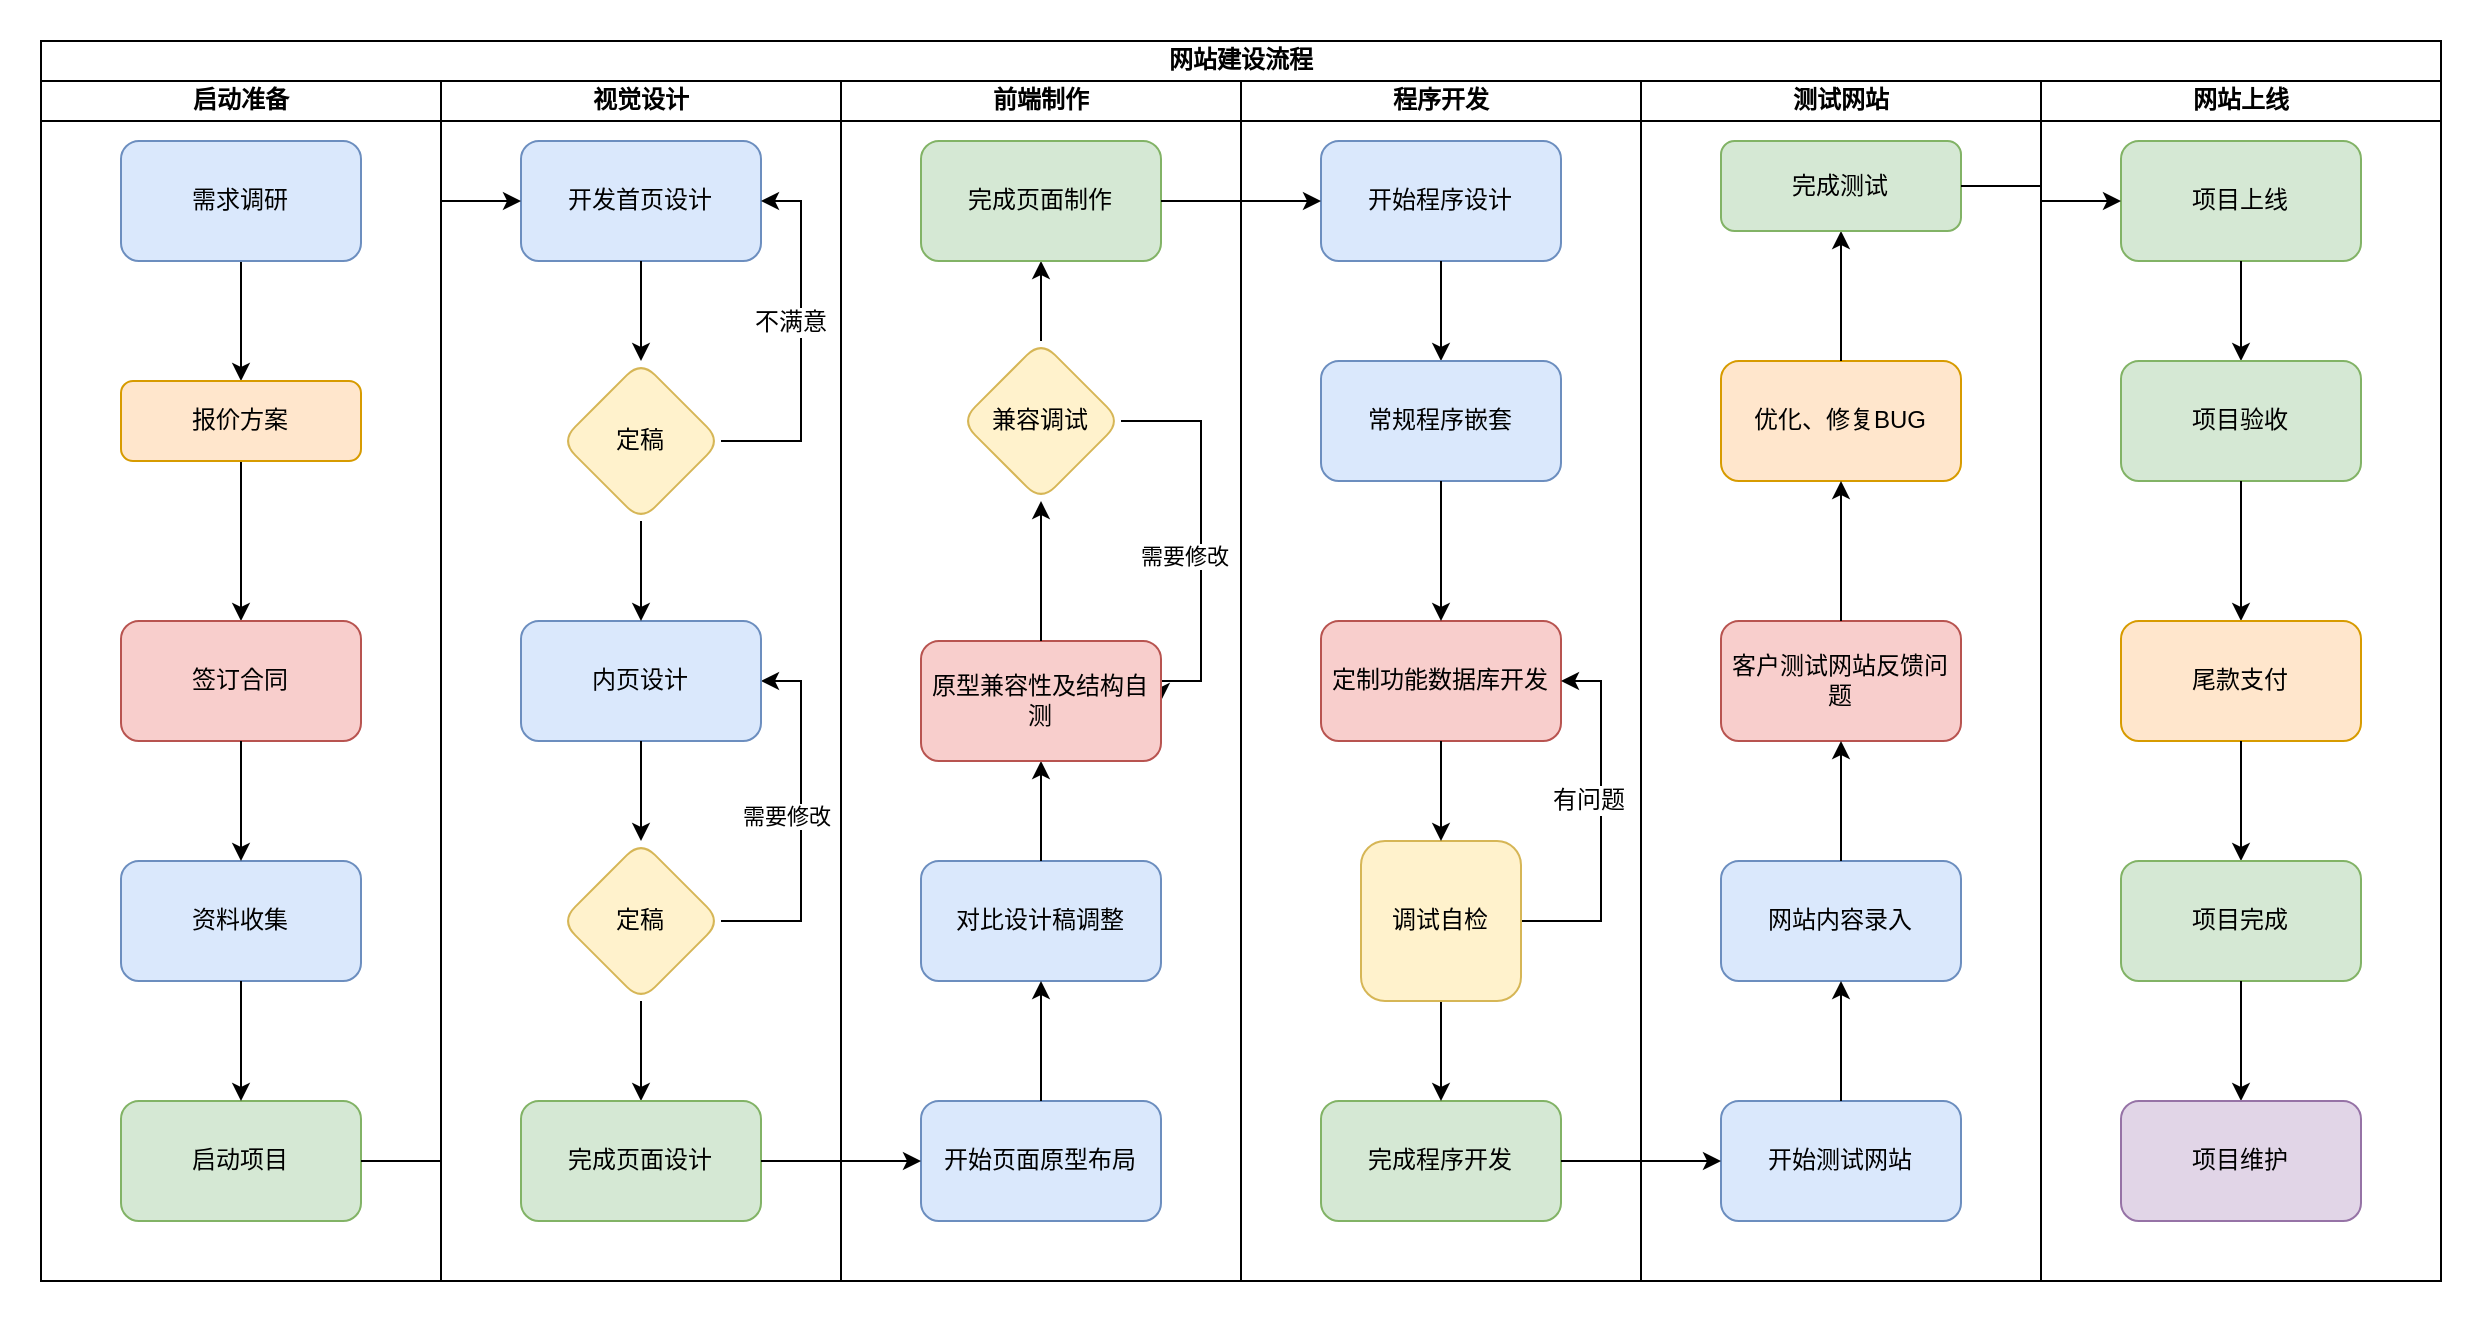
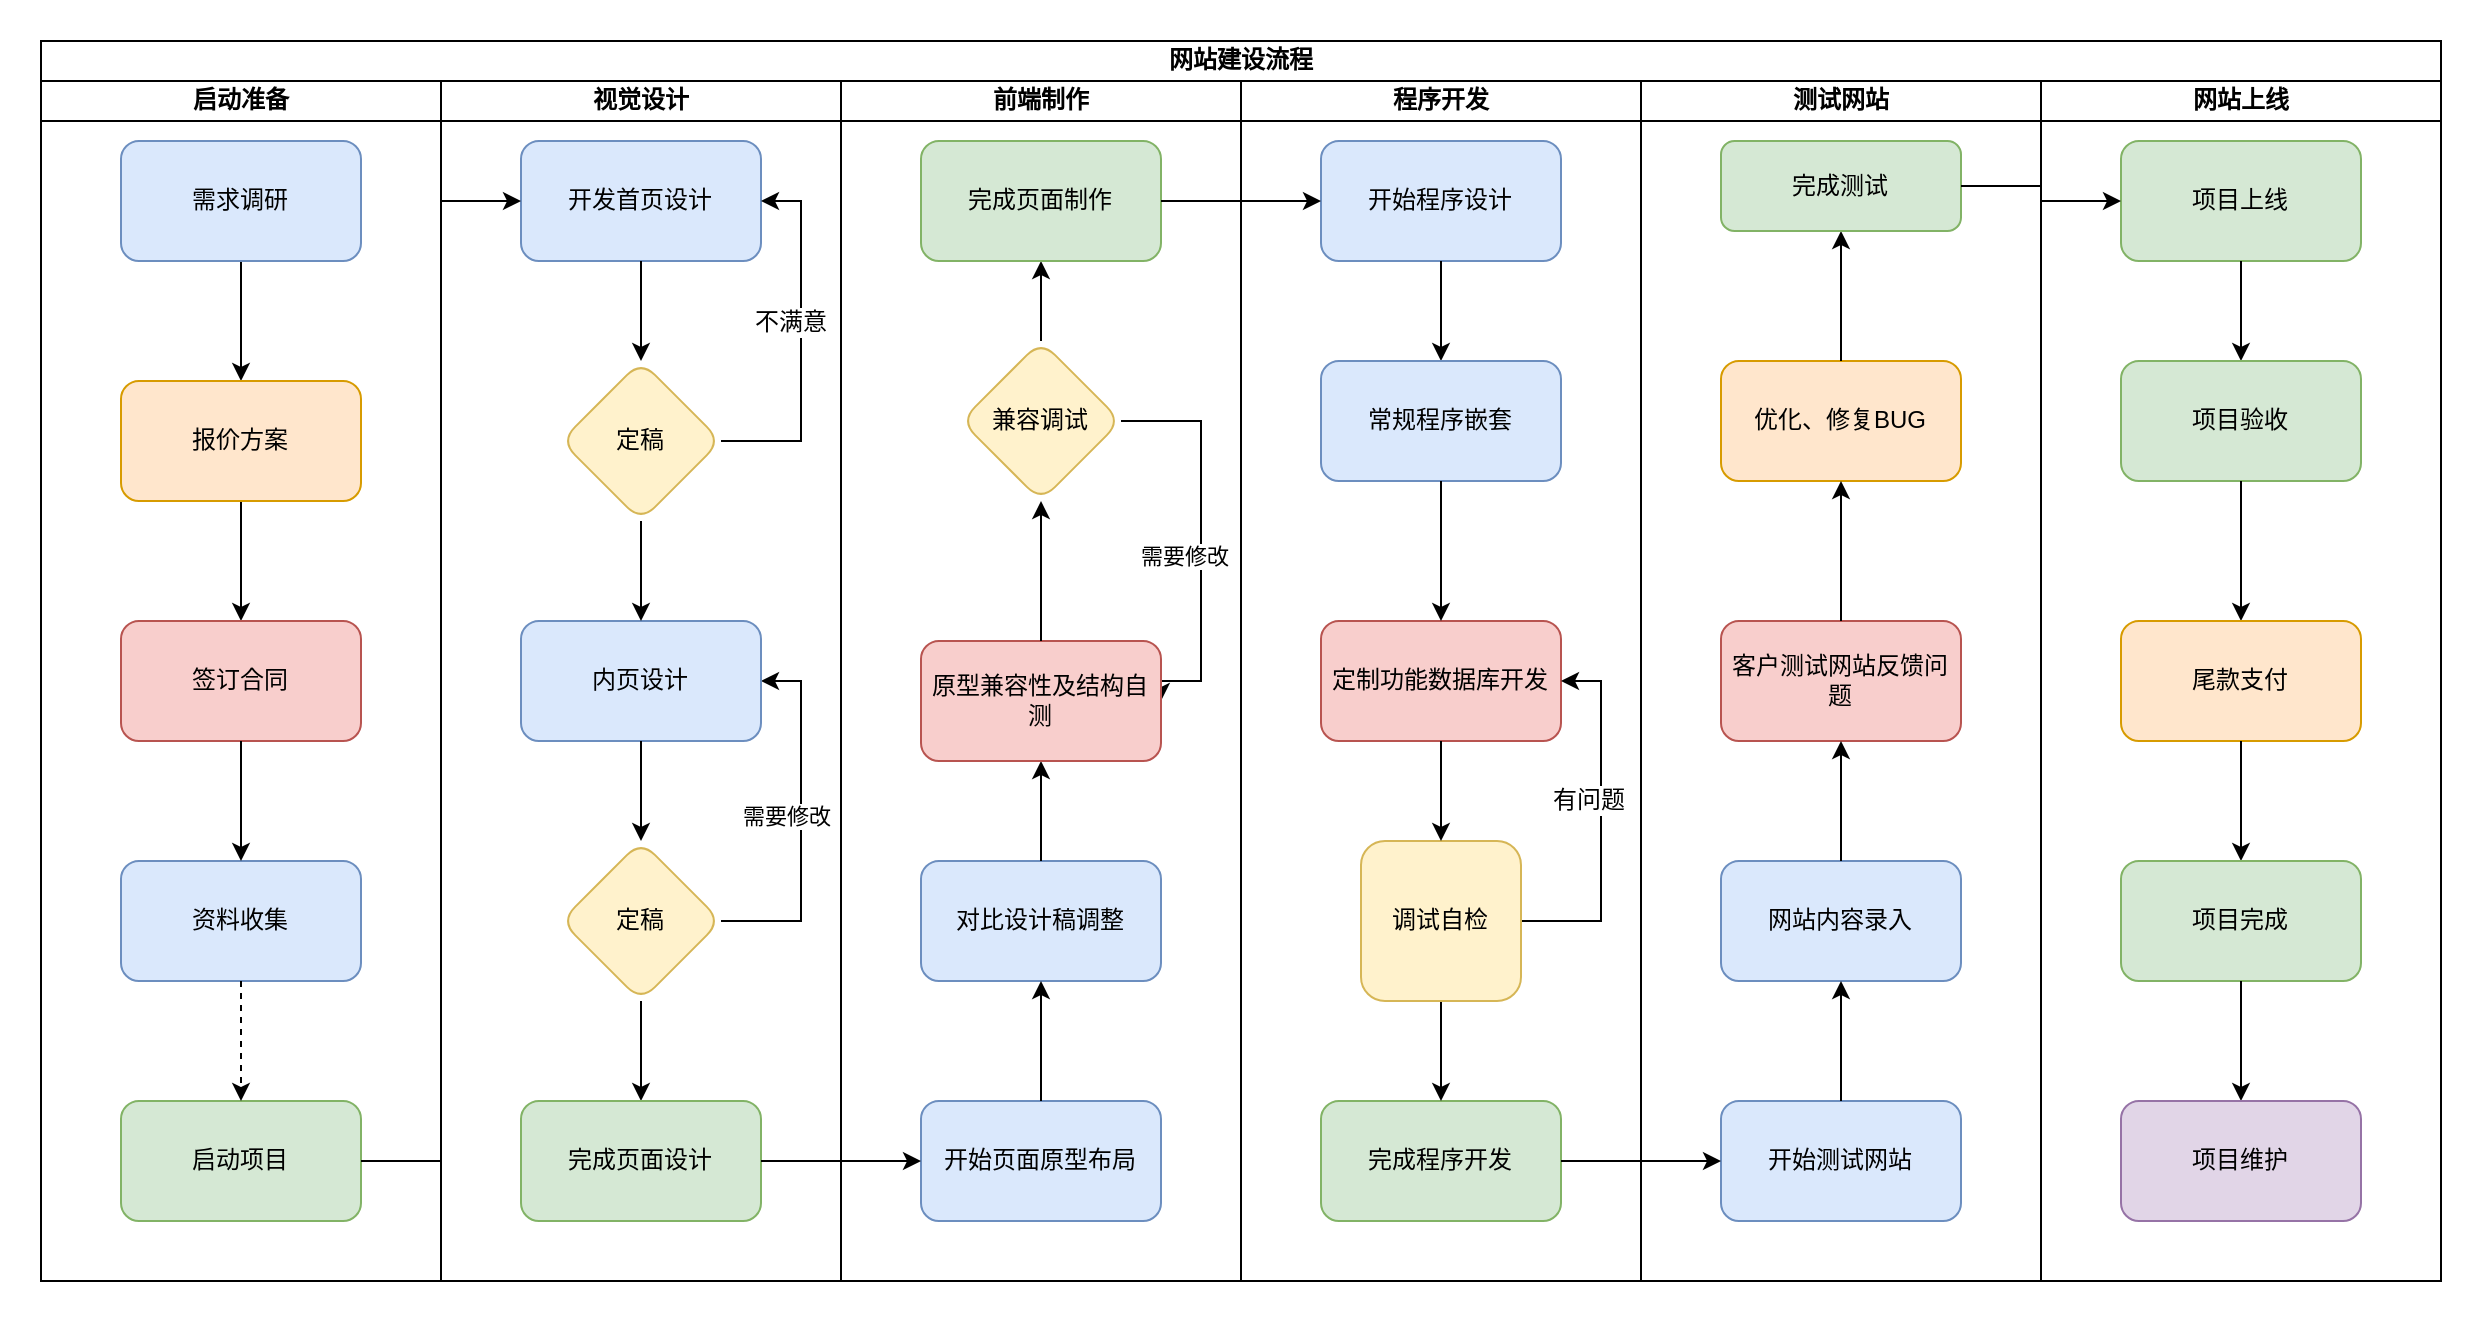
node "报价方案": size 240x80 -> 240x120
edge "资料收集" -> "启动项目": style solid -> dashed
